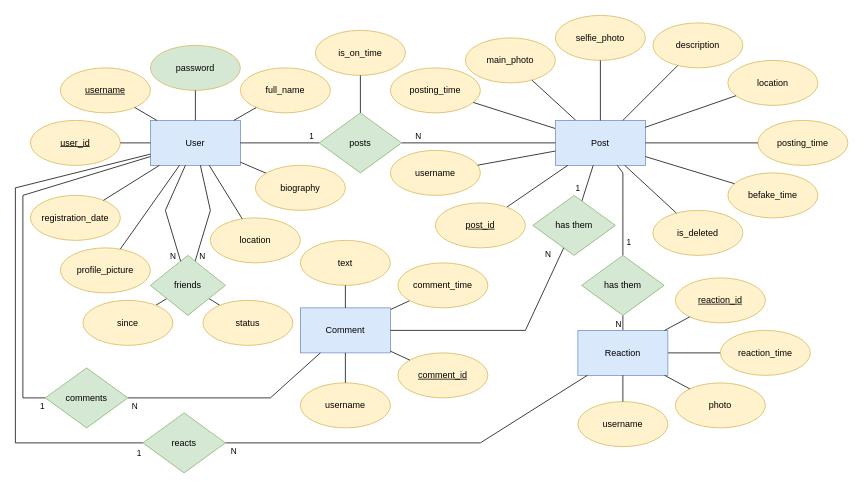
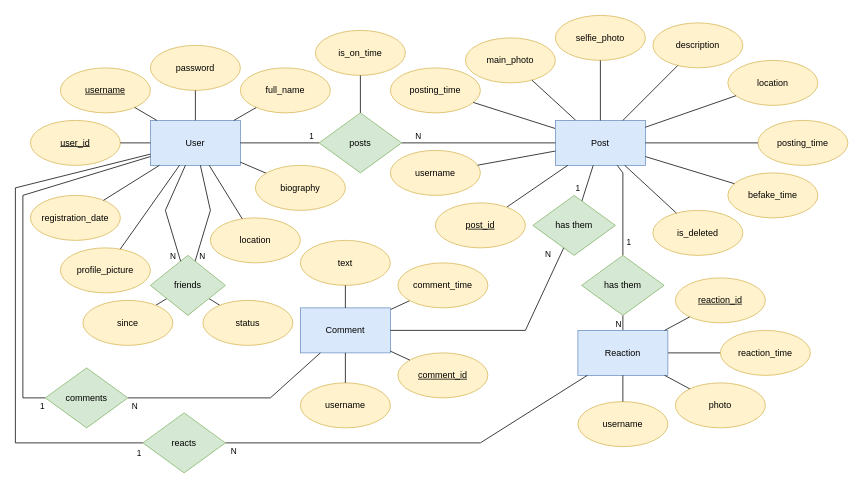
node "password": fillcolor #d5e8d4 -> #fff2cc
